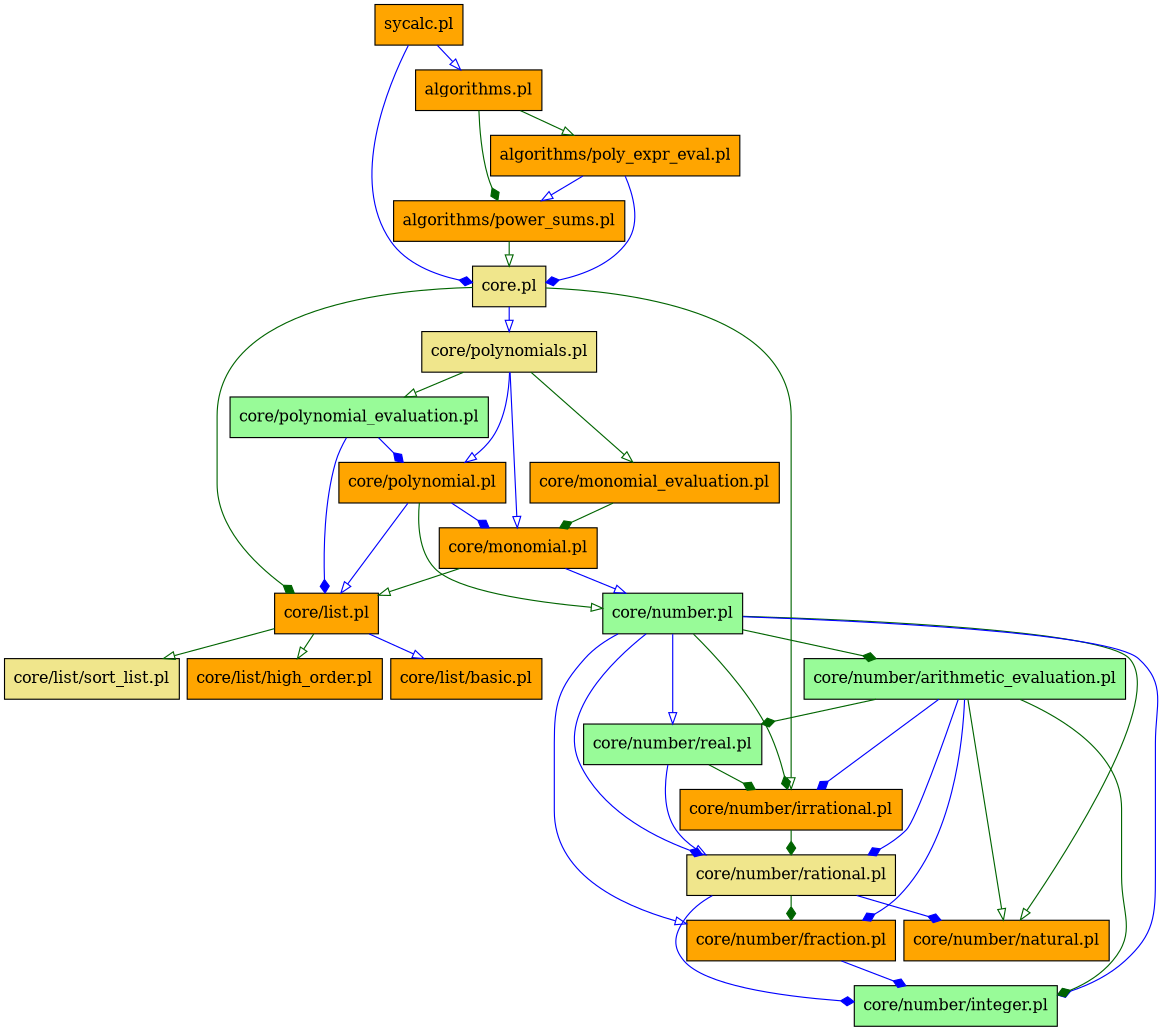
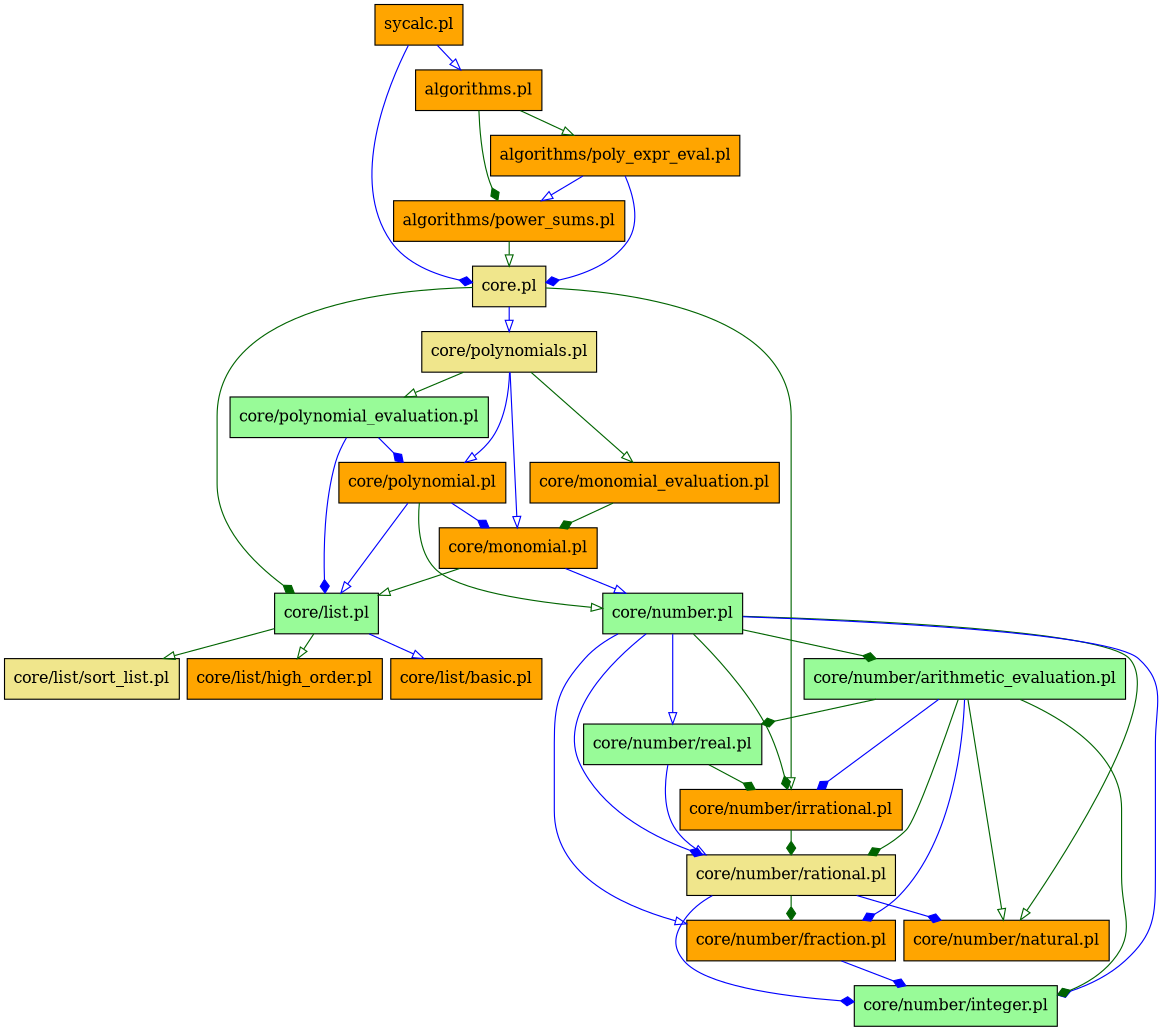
node "core/list.pl": fillcolor orange -> palegreen
edge "core/number/arithmetic_evaluation.pl" -> "core/number/rational.pl": color blue -> darkgreen
